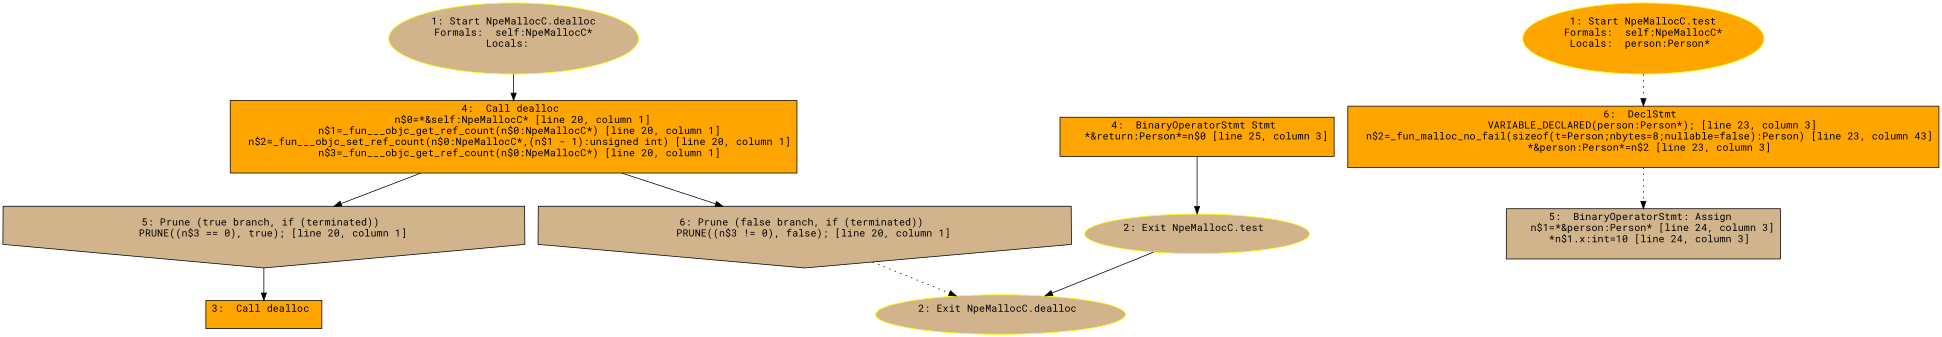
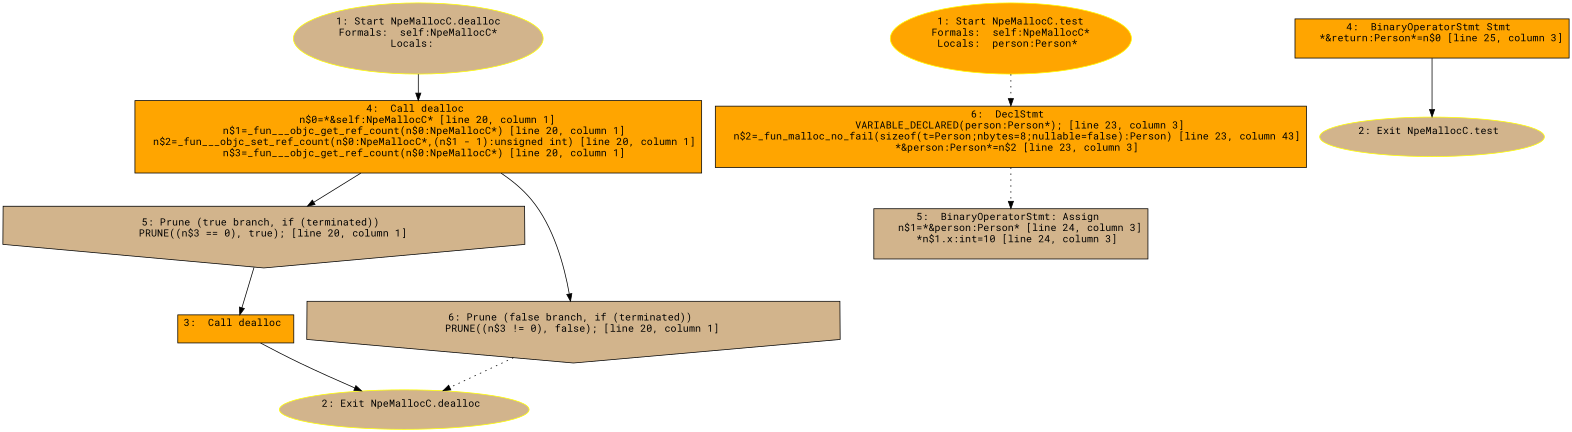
edge "2: Exit NpeMallocC.test" -> "2: Exit NpeMallocC.dealloc": now "3:  Call dealloc" -> "2: Exit NpeMallocC.dealloc"
